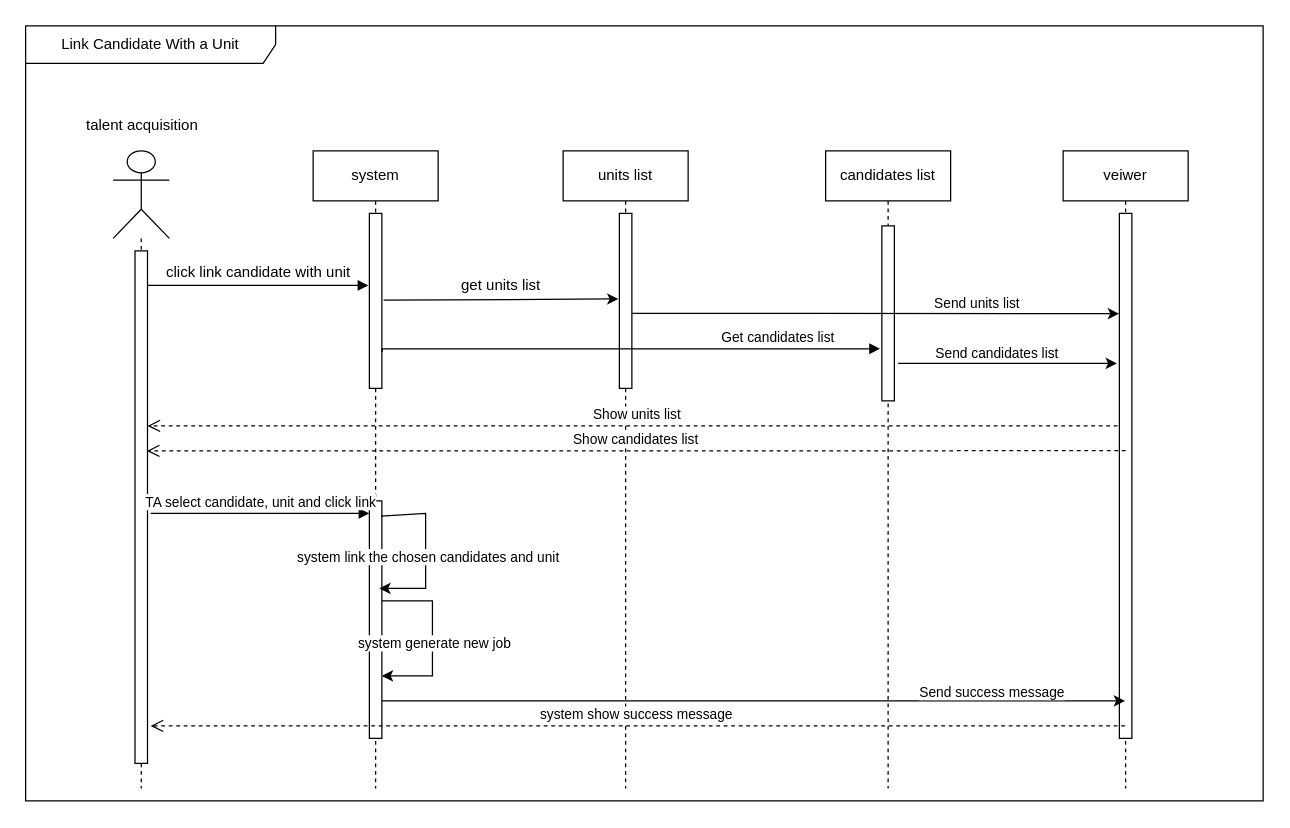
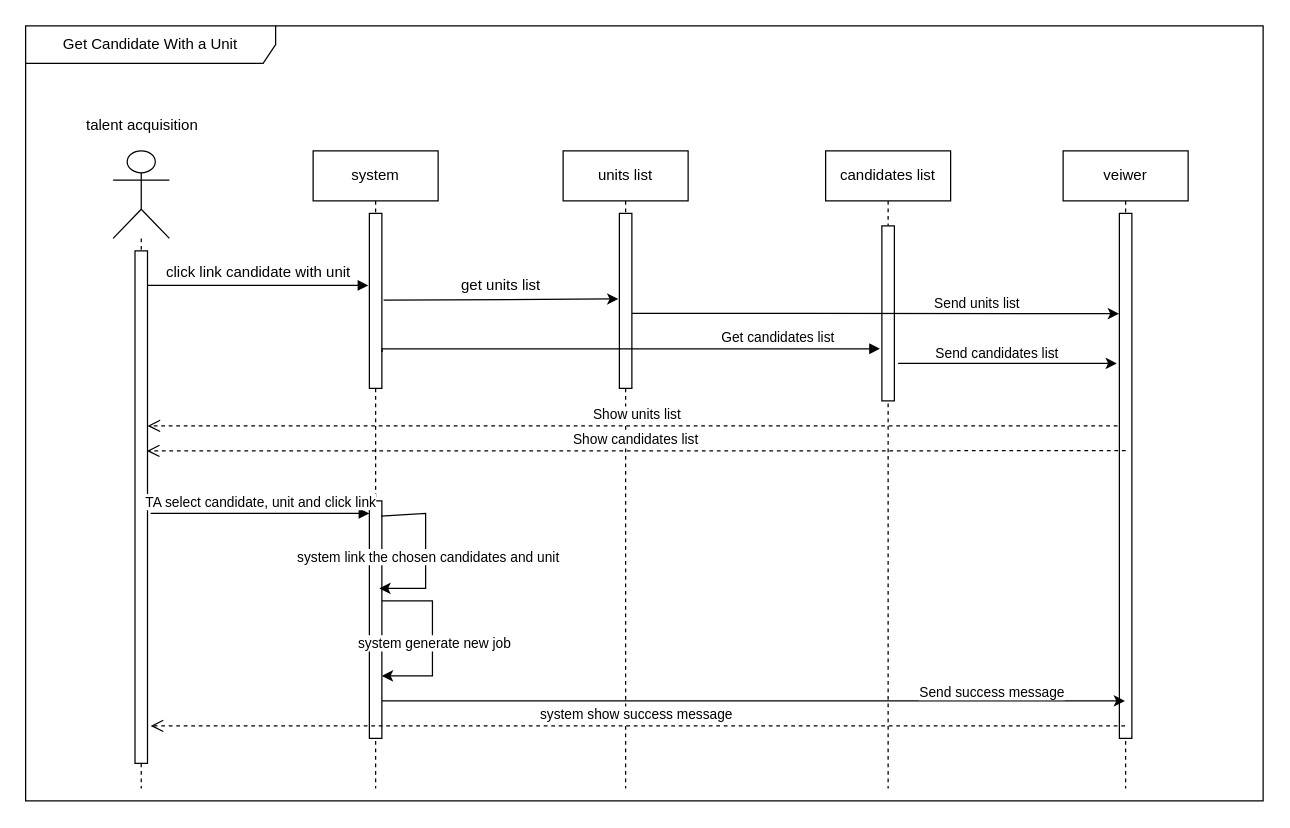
node "Link Candidate With a Unit": label "Link Candidate With a Unit" -> "Get Candidate With a Unit"
